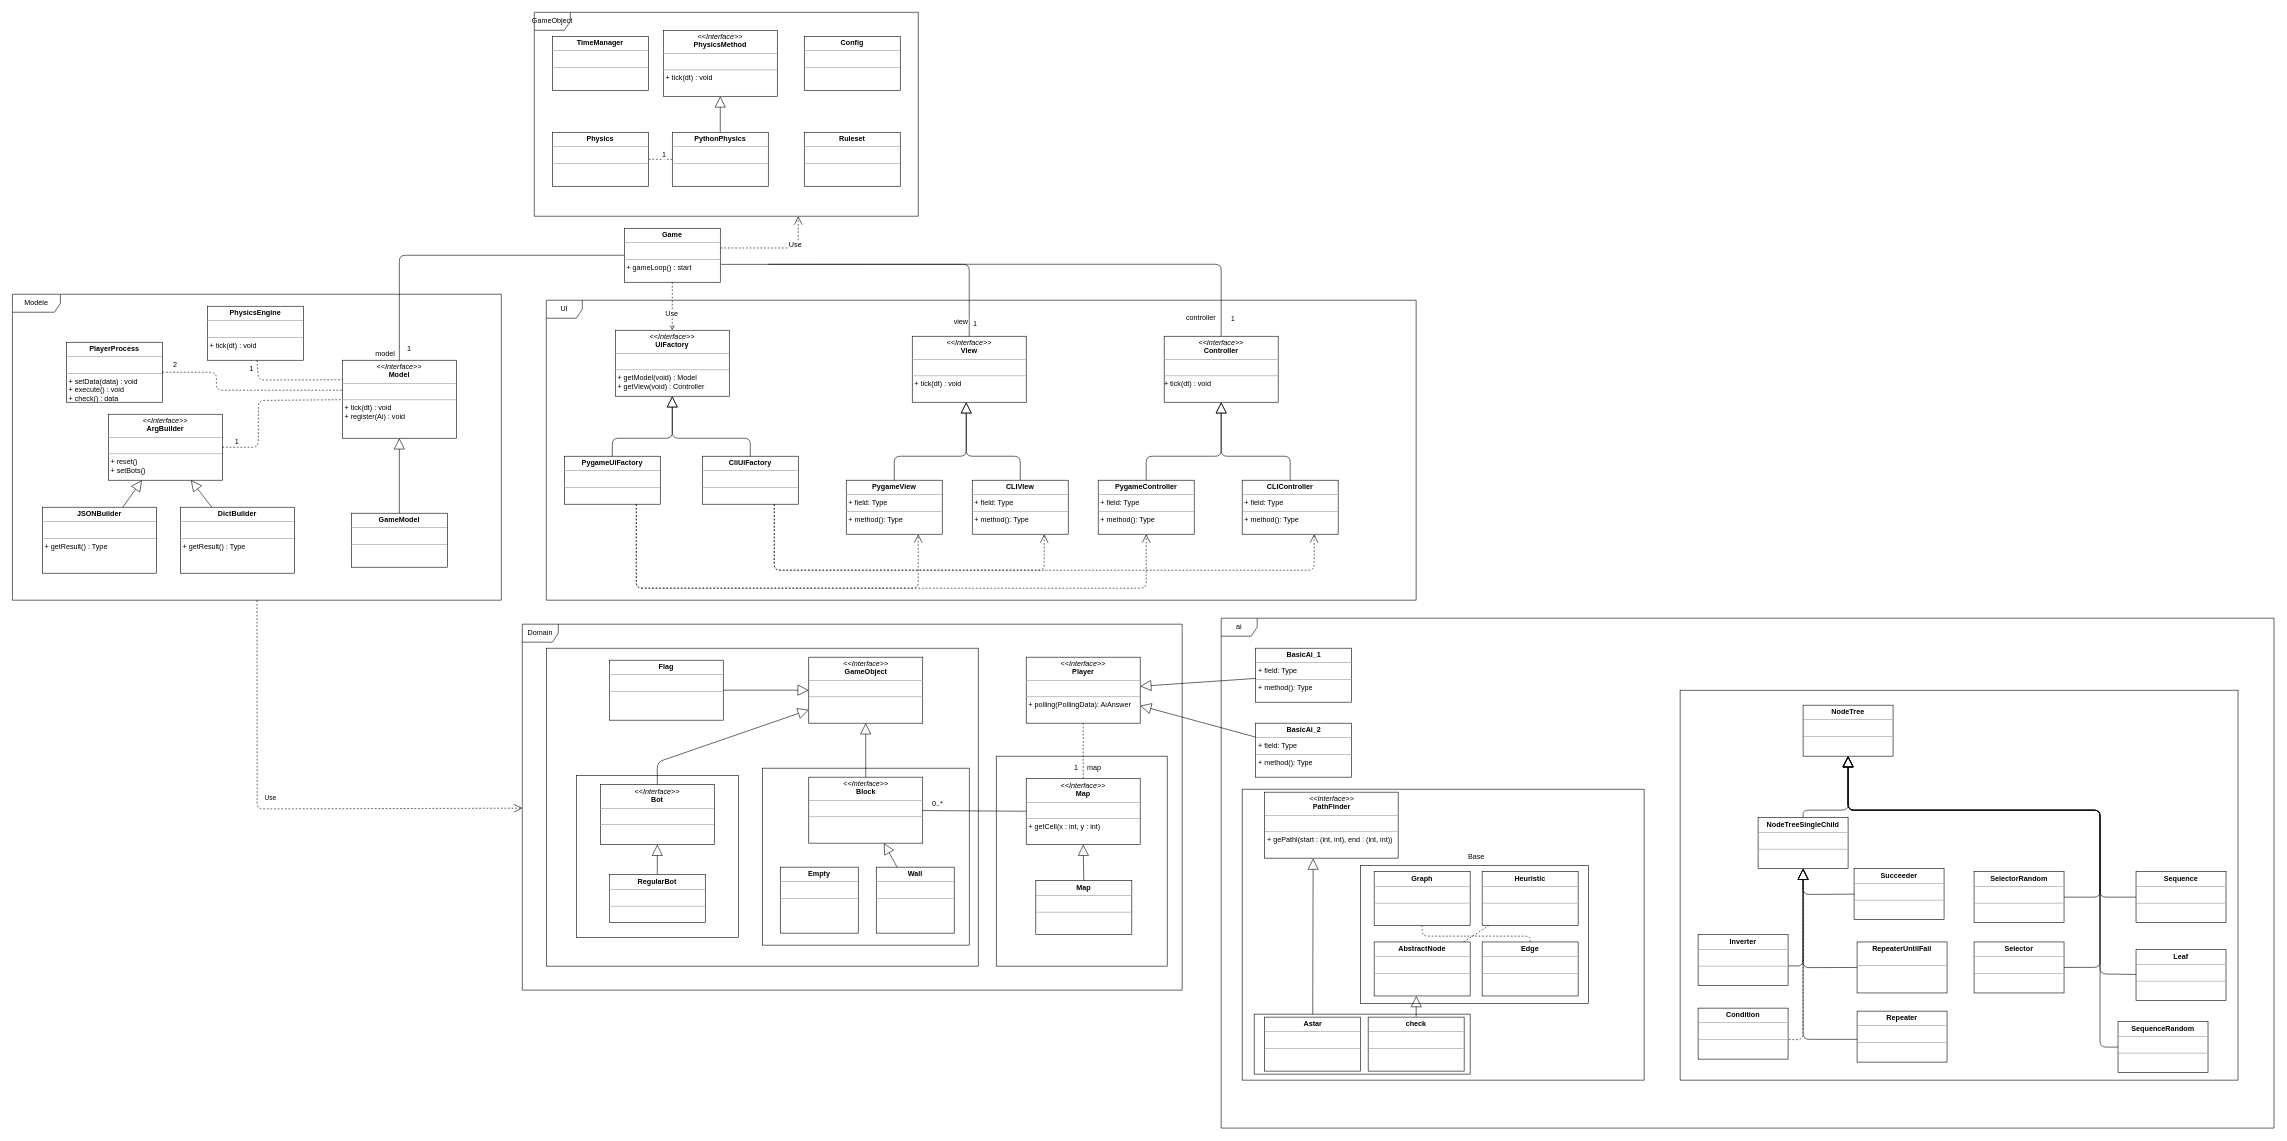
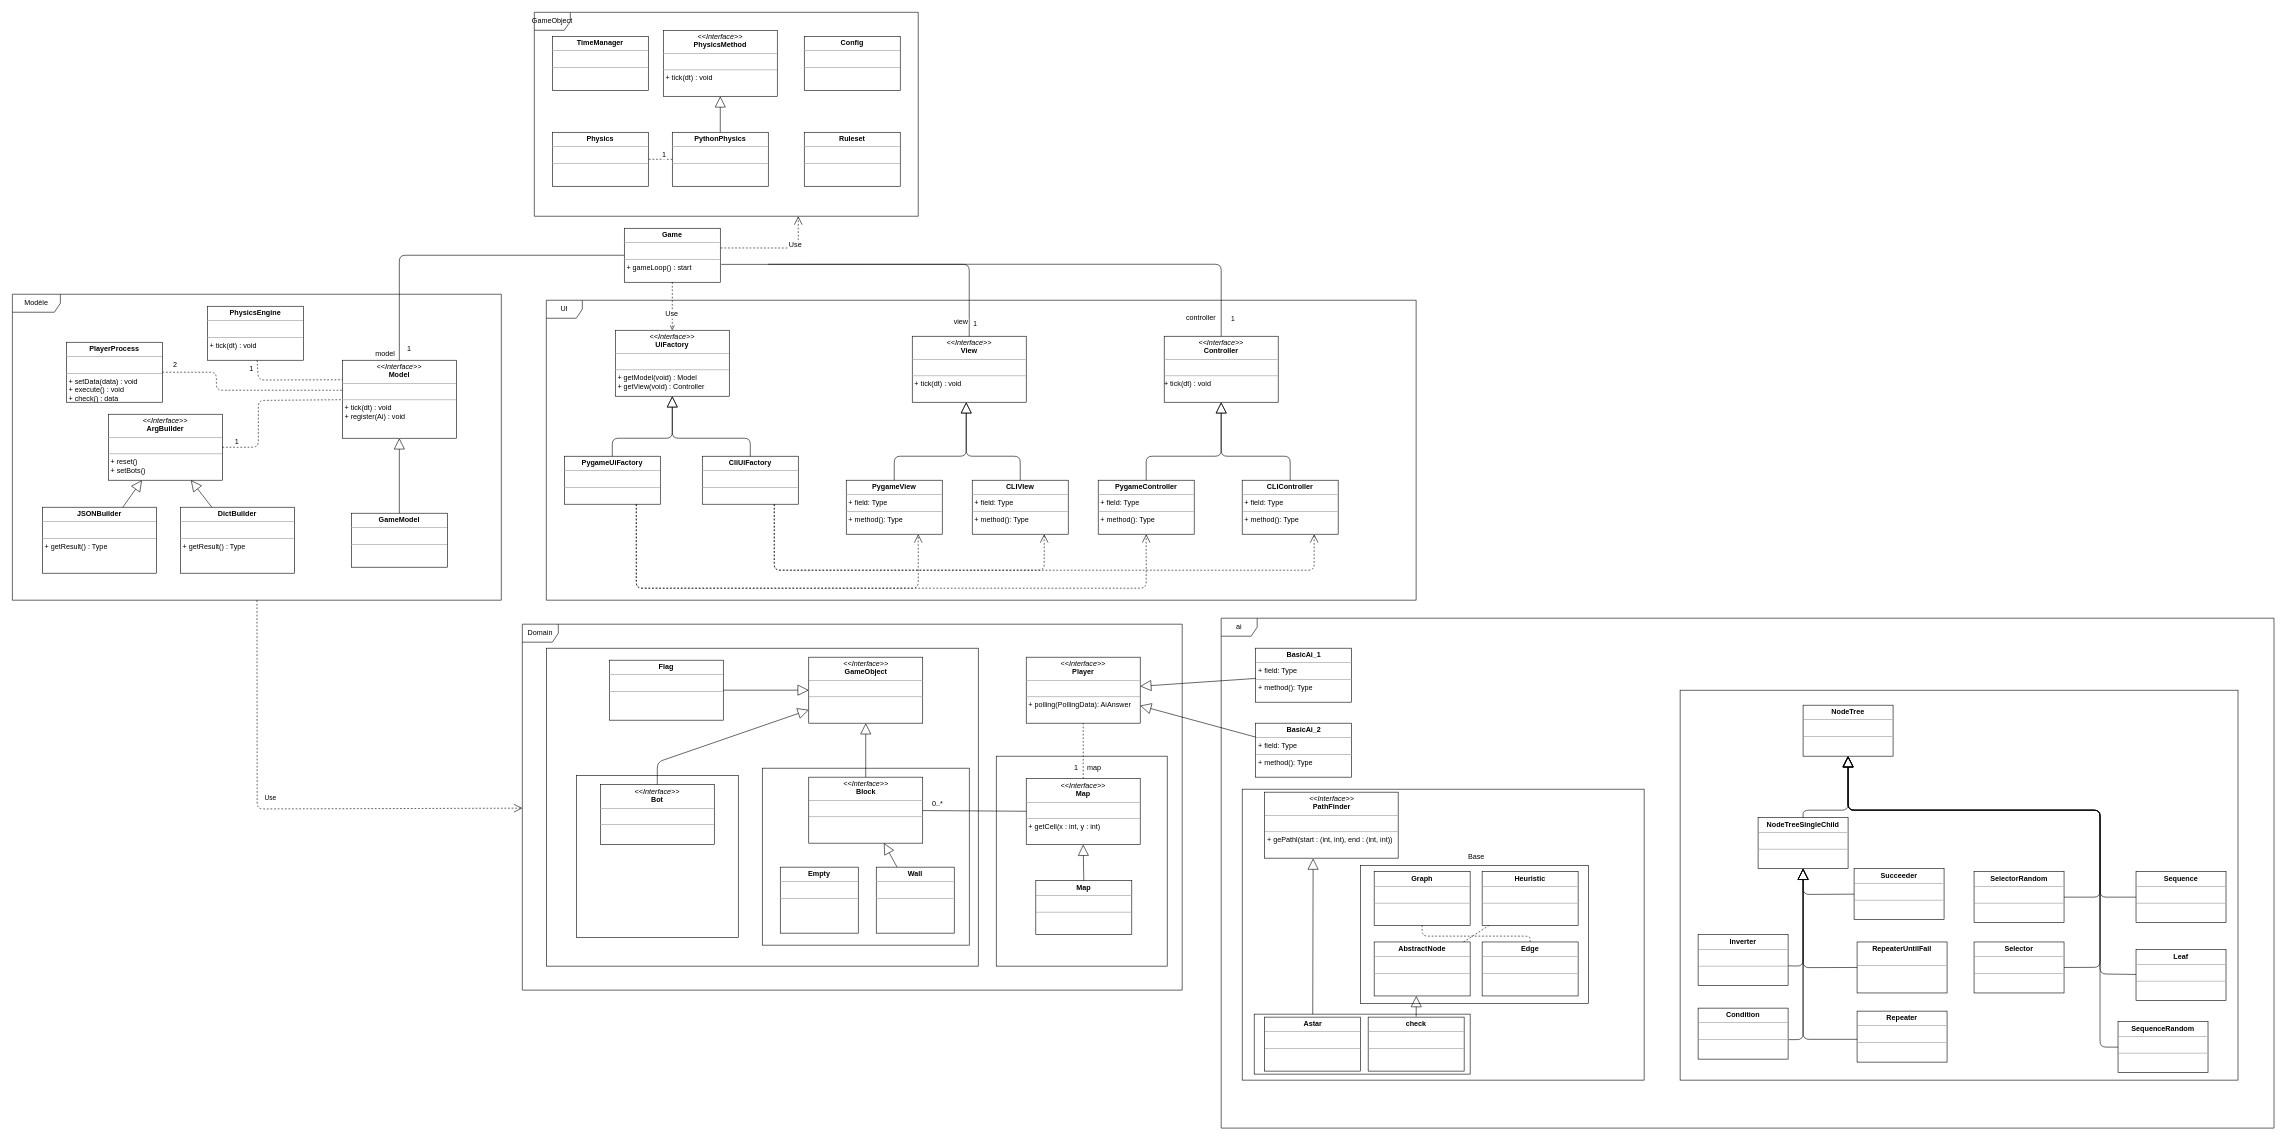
edge "RegularBot" -> "<<Interface>> Bot": removed
node "RegularBot": removed
edge "Condition" -> "NodeTreeSingleChild": style dashed -> solid
